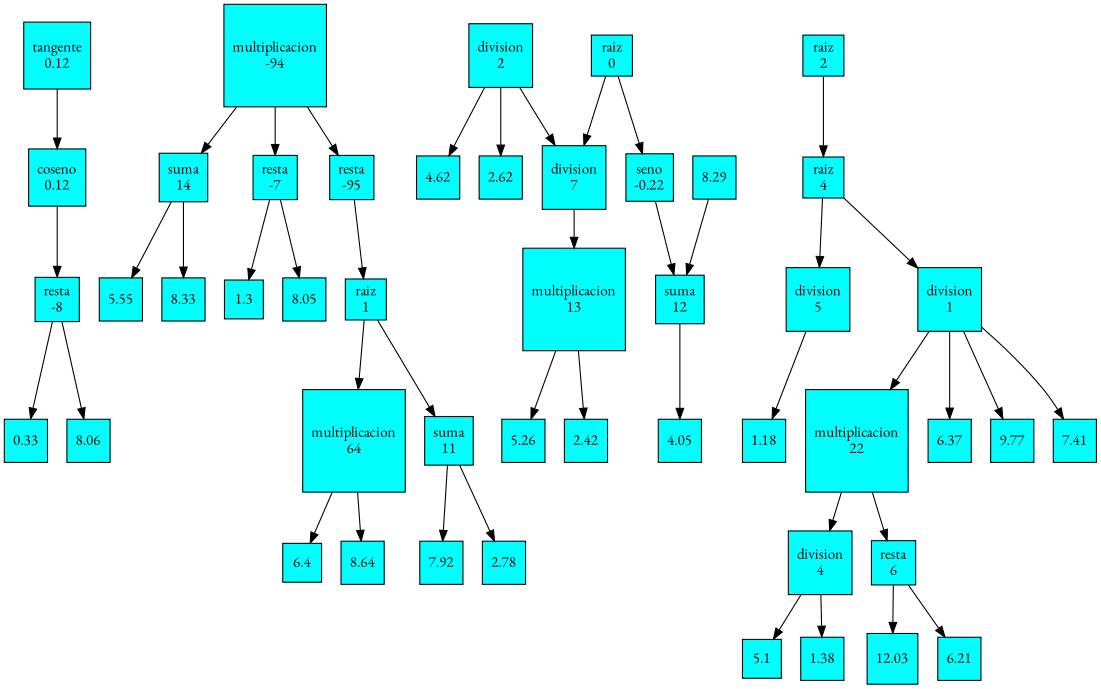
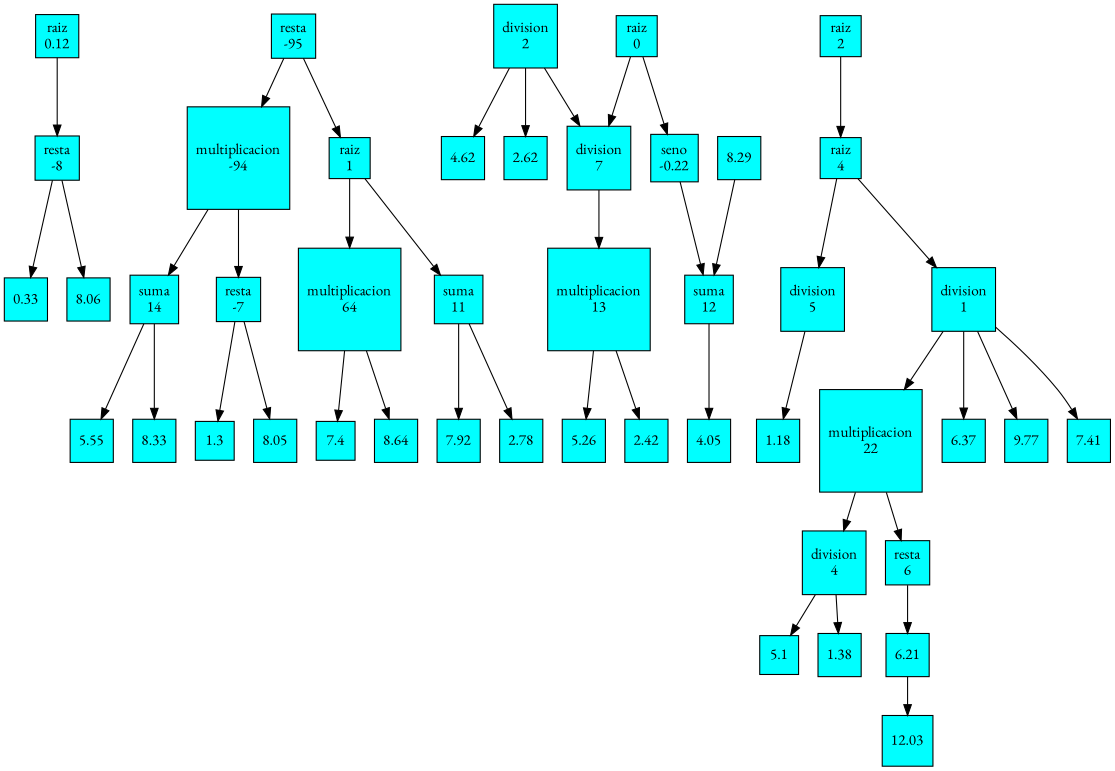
node "tangente 0.12": removed
edge "multiplicacion -94" -> "resta -95": reversed
node "coseno 0.12": label "coseno 0.12" -> "raiz 0.12"
node "6.4": label "6.4" -> "7.4"
edge "resta 6" -> "12.03": now "6.21" -> "12.03"
